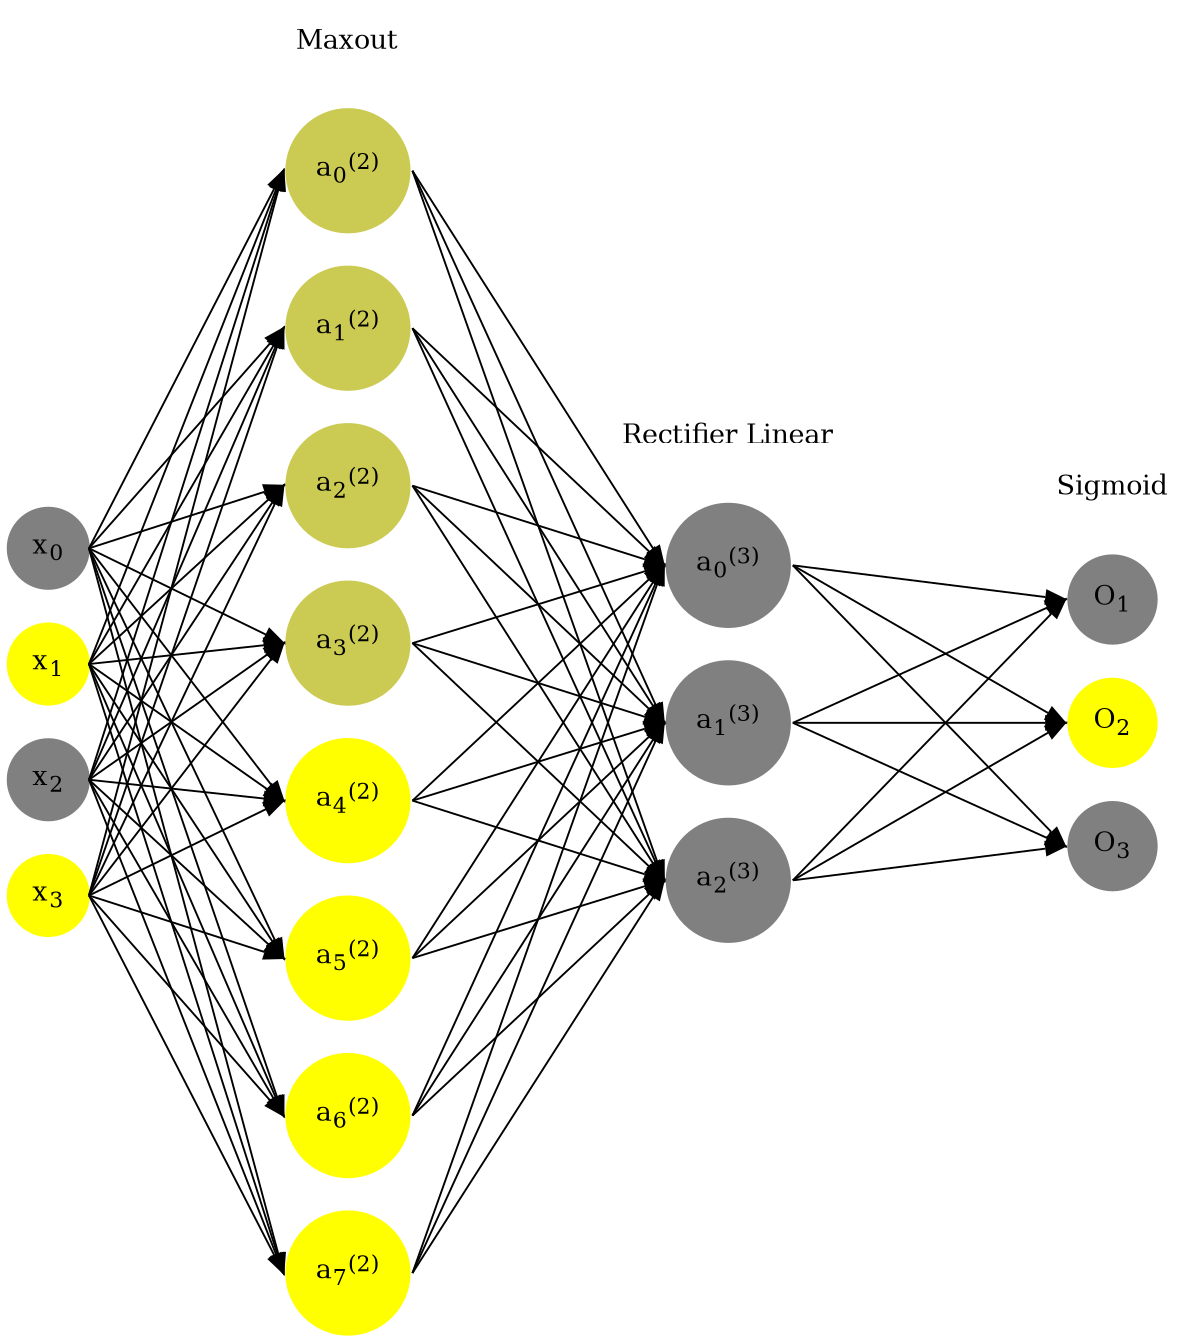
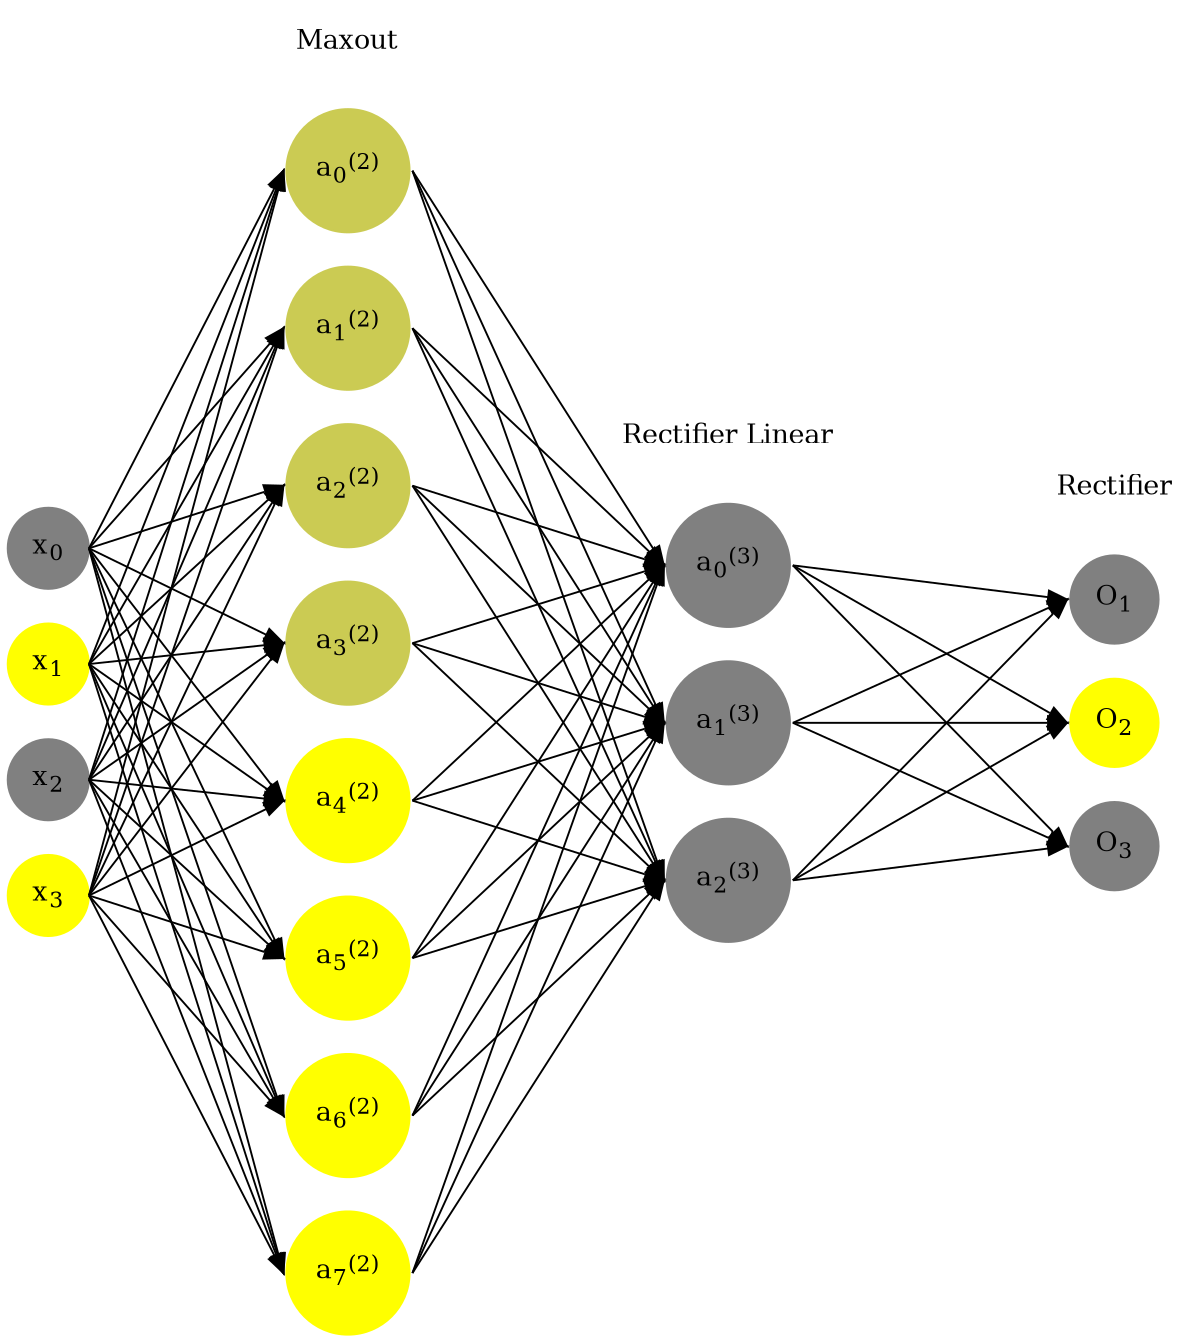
node "Sigmoid": label "Sigmoid" -> "Rectifier"
